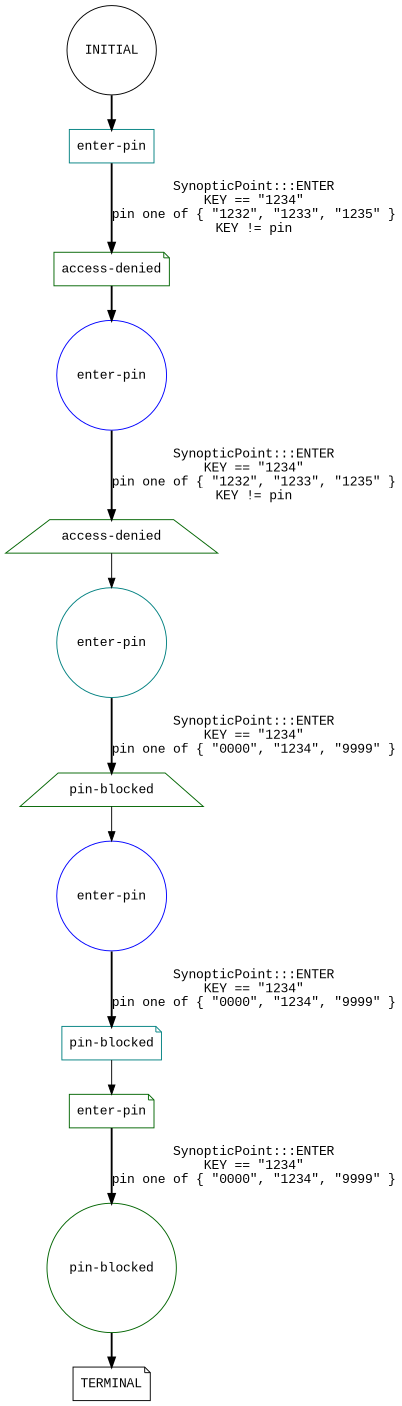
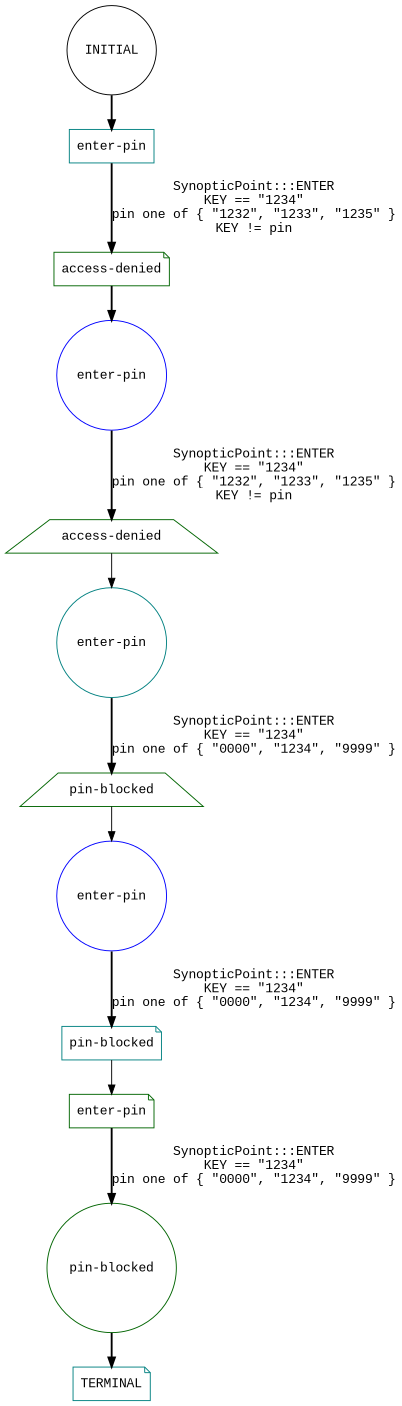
node "TERMINAL": color black -> teal
